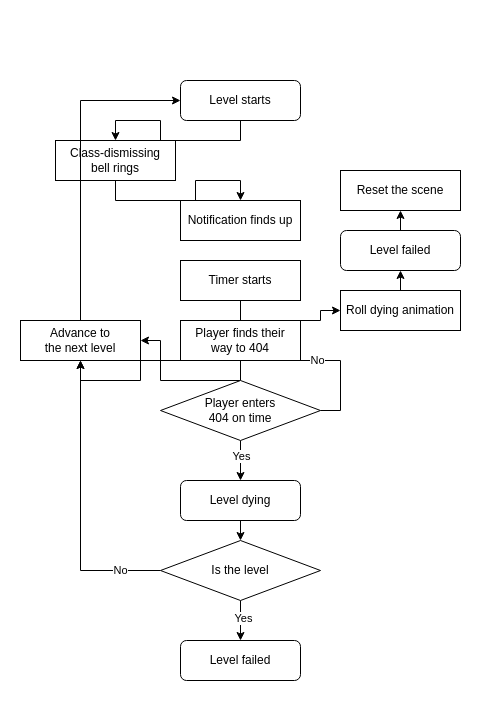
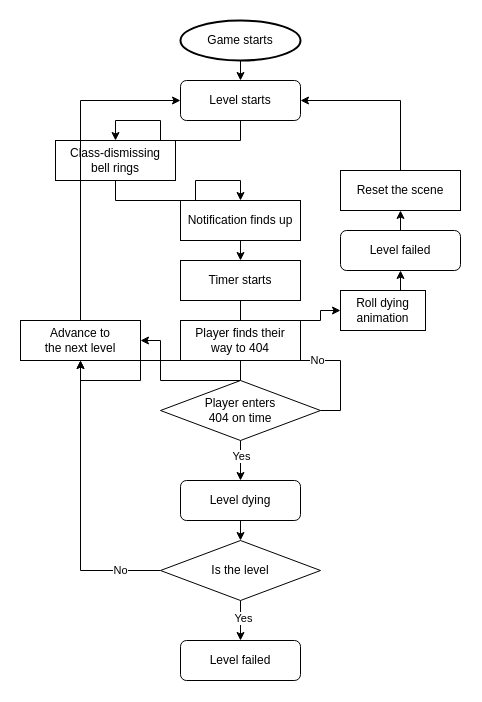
node "Game starts": added
edge "Game starts" -> "Level starts": added
edge "Reset the scene" -> "Level starts": added
edge "Notification finds up" -> "Timer starts": added
node "Roll dying animation": size 120x40 -> 85x40
